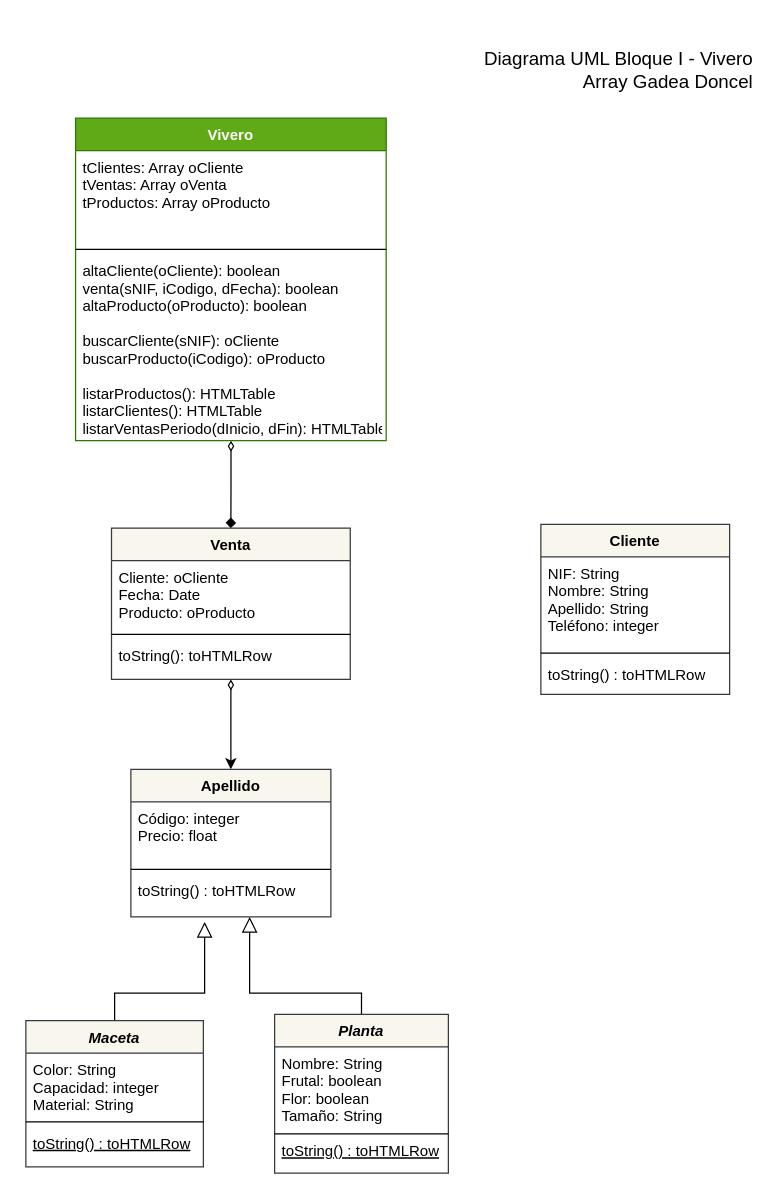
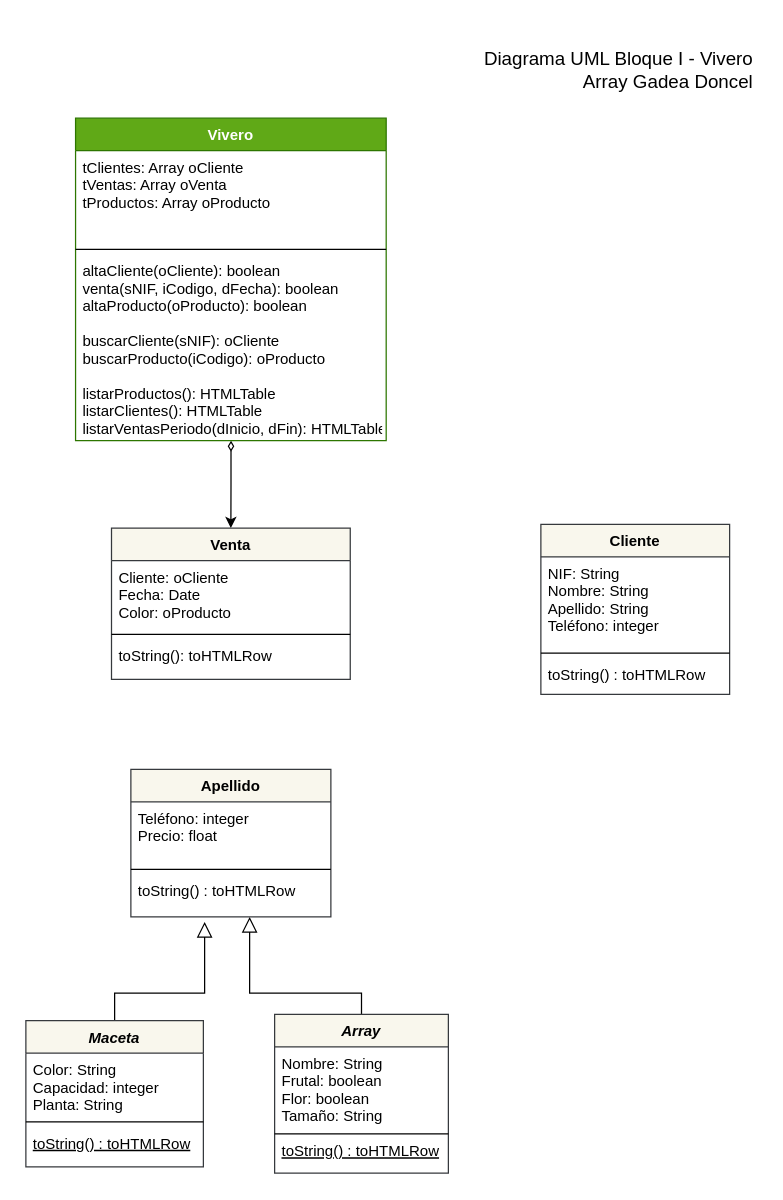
edge "Vivero" -- "Venta": arrowhead diamond -> classic
node "Cliente: oCliente Fecha: Date Producto: oProducto": label "Cliente: oCliente Fecha: Date Producto: oProducto" -> "Cliente: oCliente Fecha: Date Color: oProducto"
edge "Venta" -- "Apellido": removed
node "Código: integer Precio: float": label "Código: integer Precio: float" -> "Teléfono: integer Precio: float"
node "Planta": label "Planta" -> "Array"
node "Color: String Capacidad: integer Material: String": label "Color: String Capacidad: integer Material: String" -> "Color: String Capacidad: integer Planta: String"
